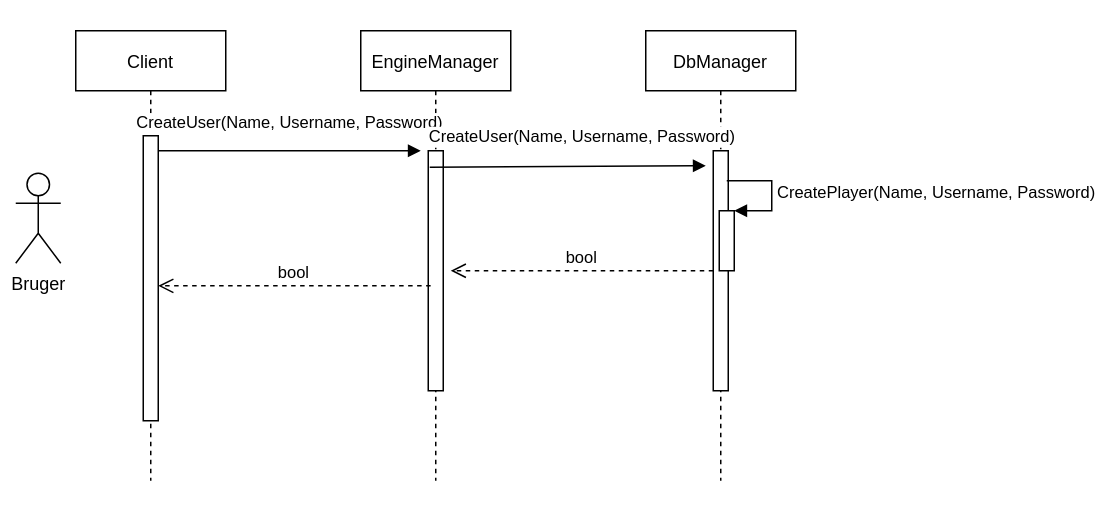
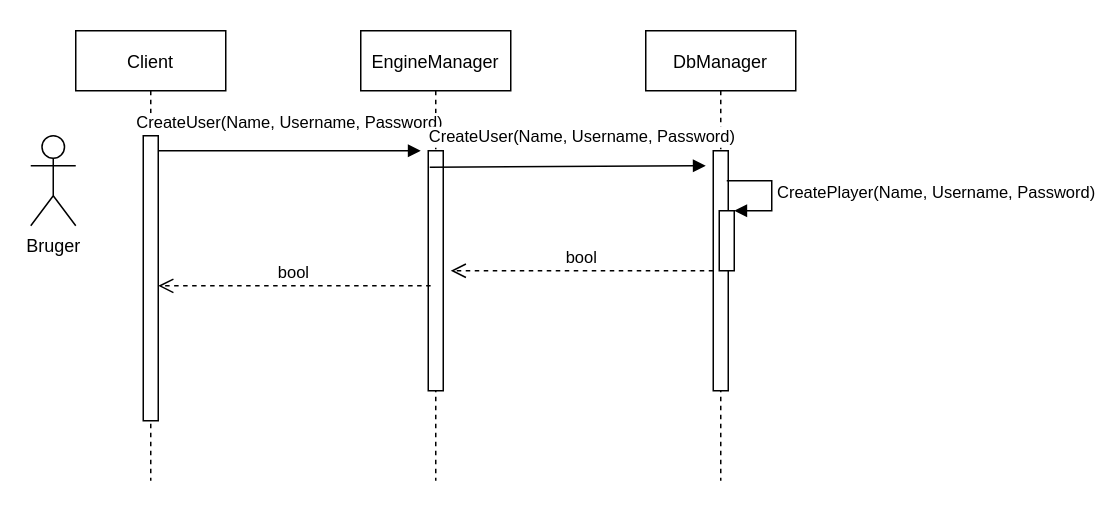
node "Bruger": moved (38, 218) -> (53, 181)
